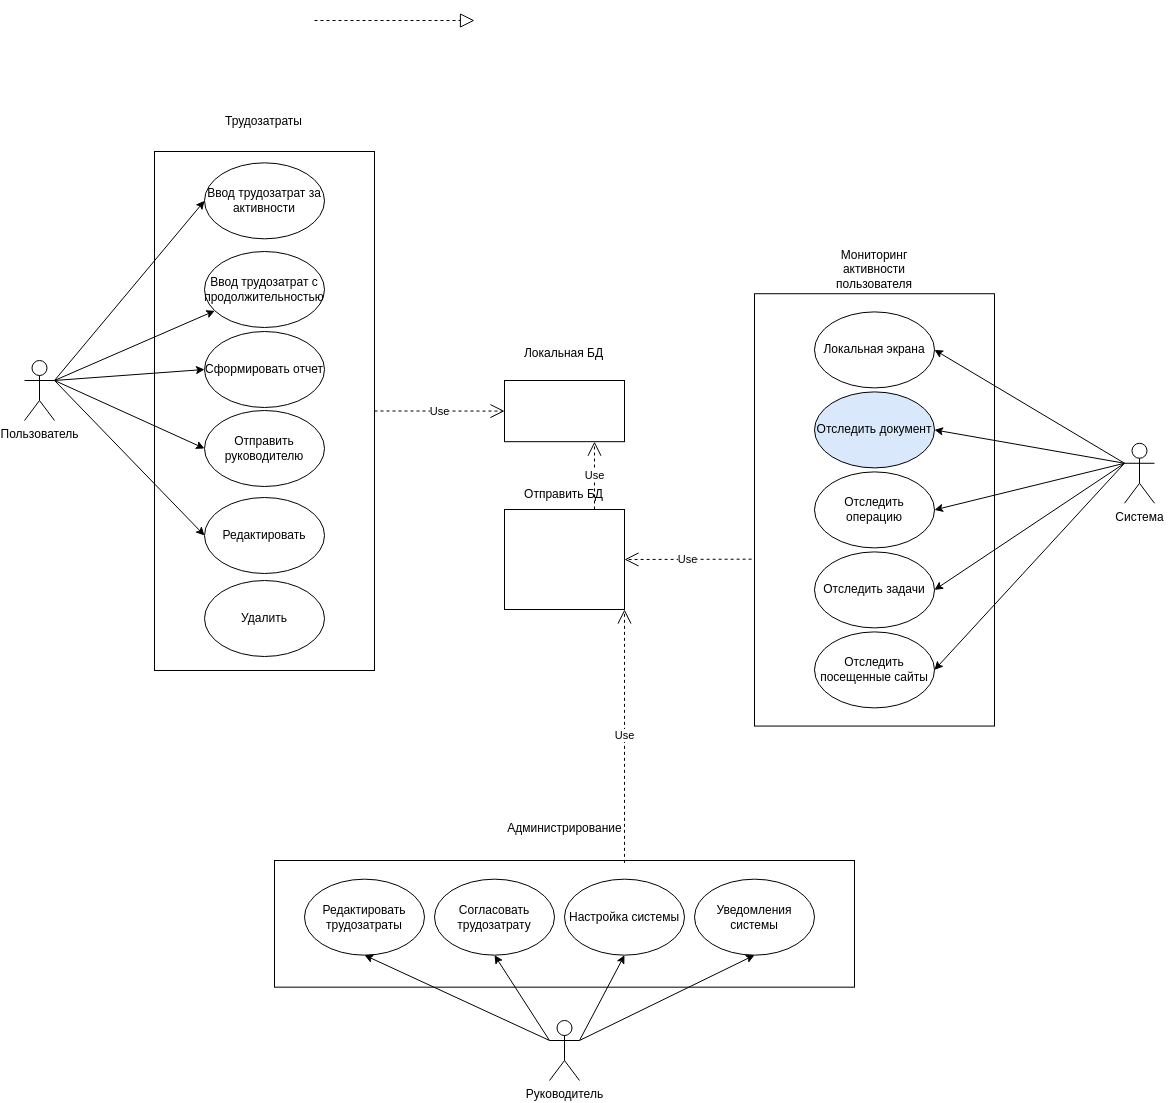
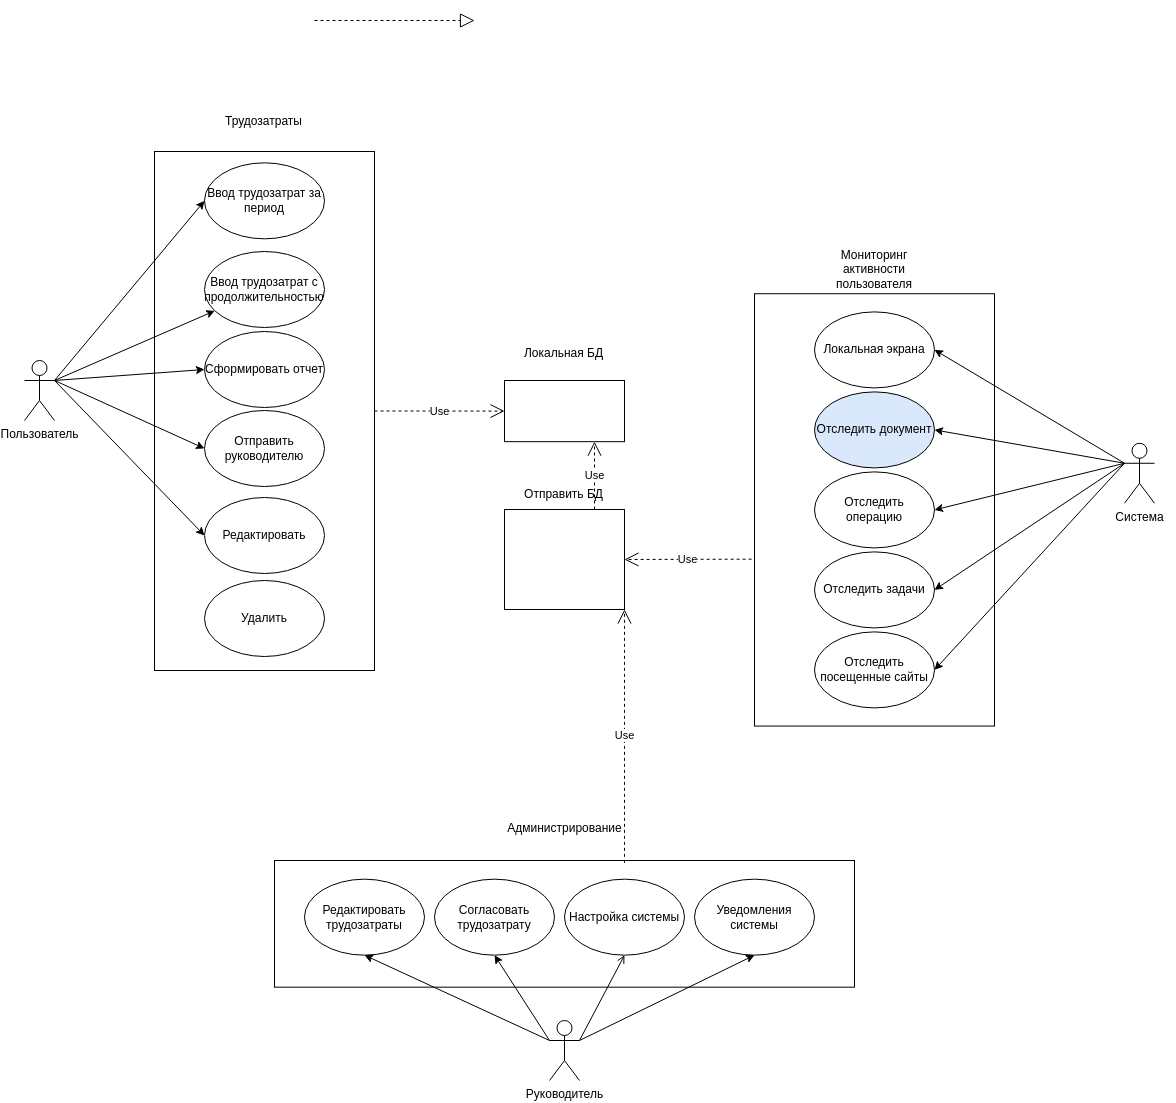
node "Ввод трудозатрат за активности": label "Ввод трудозатрат за активности" -> "Ввод трудозатрат за период"
edge "Руководитель" -> "Настройка системы": arrowhead classic -> open
